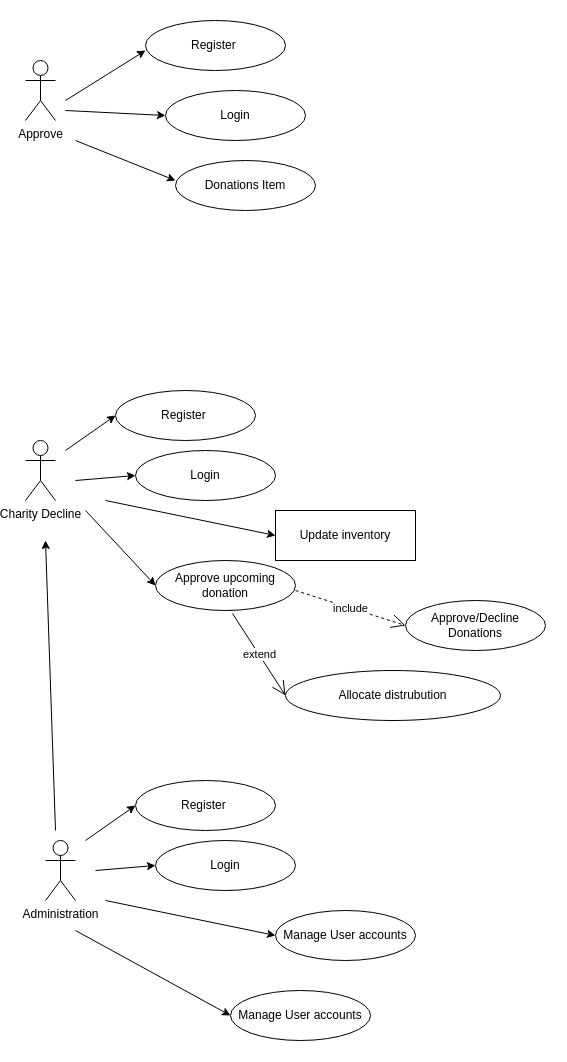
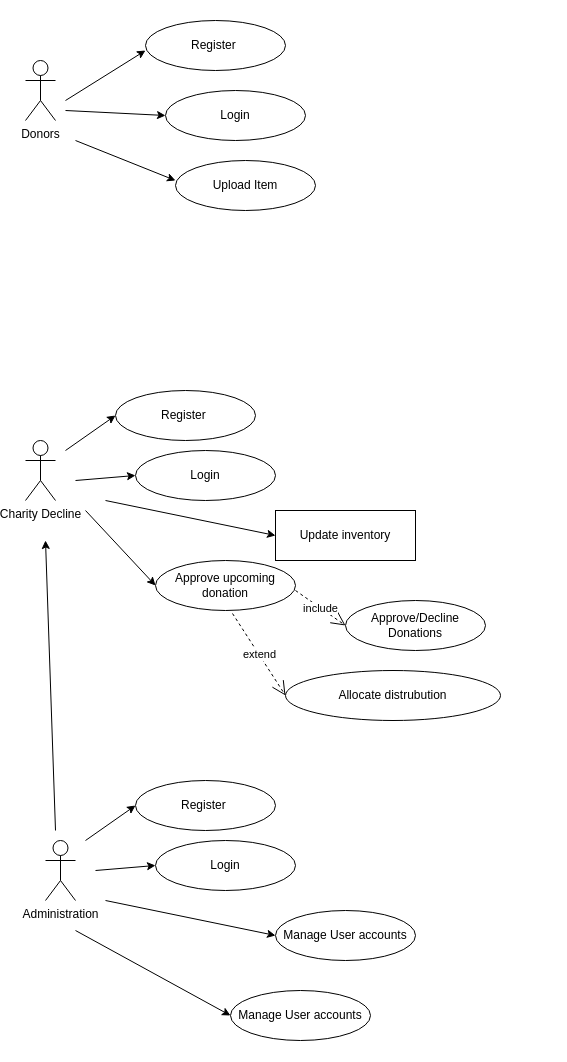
node "Approve": label "Approve" -> "Donors"
node "Donations Item": label "Donations Item" -> "Upload Item"
node "Approve/Decline Donations": moved (476, 626) -> (416, 626)
edge "Approve upcoming donation" -> "Allocate distrubution": style solid -> dashed
